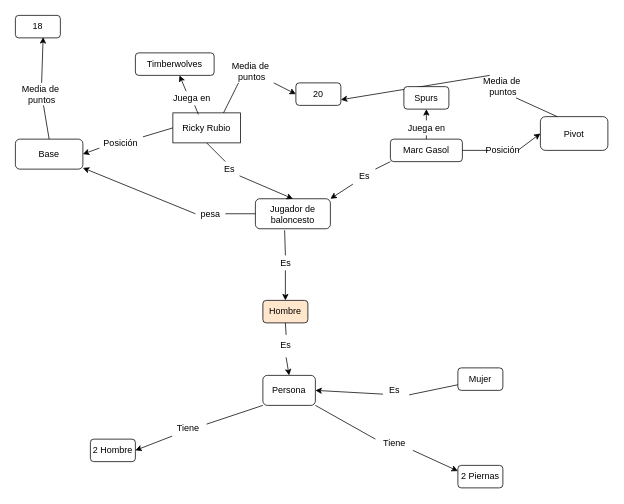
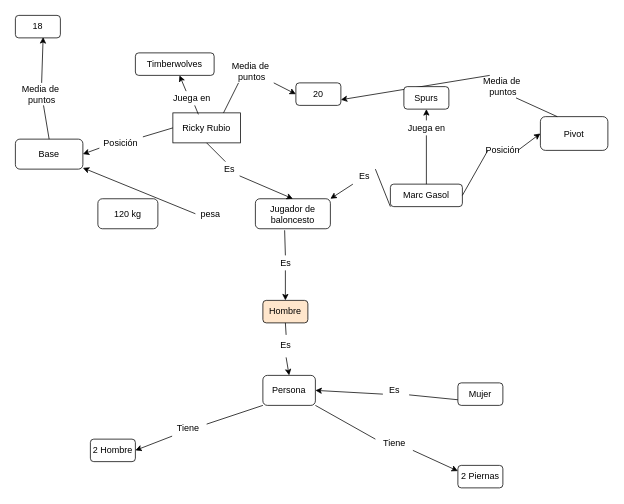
node "Marc Gasol": moved (426, 150) -> (426, 195)
node "120 kg": added
edge "pesa" -- "Jugador de baloncesto": removed
node "Mujer": moved (480, 379) -> (480, 394)
